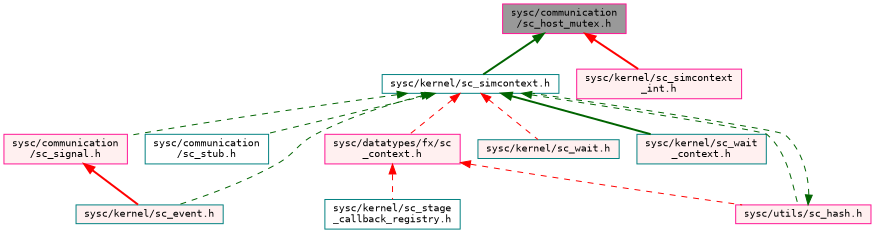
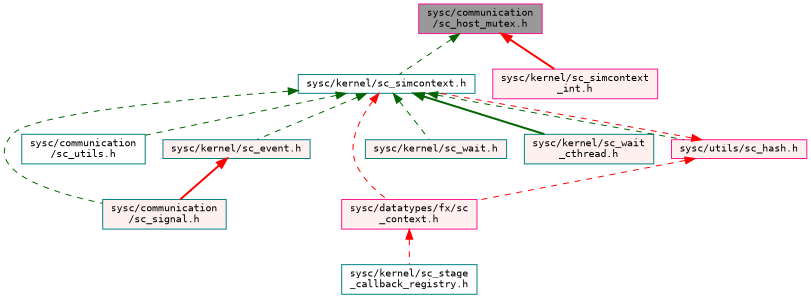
edge "sysc/kernel/sc_simcontext.h" -> "sysc/communication /sc_host_mutex.h": style bold -> dashed
edge "sysc/kernel/sc_simcontext.h" -> "sysc/utils/sc_hash.h": color darkgreen -> red
edge "sysc/kernel/sc_wait.h" -> "sysc/kernel/sc_simcontext.h": color red -> darkgreen
node "sysc/communication /sc_signal.h": color deeppink -> teal
node "sysc/communication /sc_stub.h": label "sysc/communication /sc_stub.h" -> "sysc/communication /sc_utils.h"
node "sysc/kernel/sc_wait _context.h": label "sysc/kernel/sc_wait _context.h" -> "sysc/kernel/sc_wait _cthread.h"
edge "sysc/utils/sc_hash.h" -> "sysc/datatypes/fx/sc _context.h": reversed
edge "sysc/kernel/sc_event.h" -> "sysc/communication /sc_signal.h": reversed
